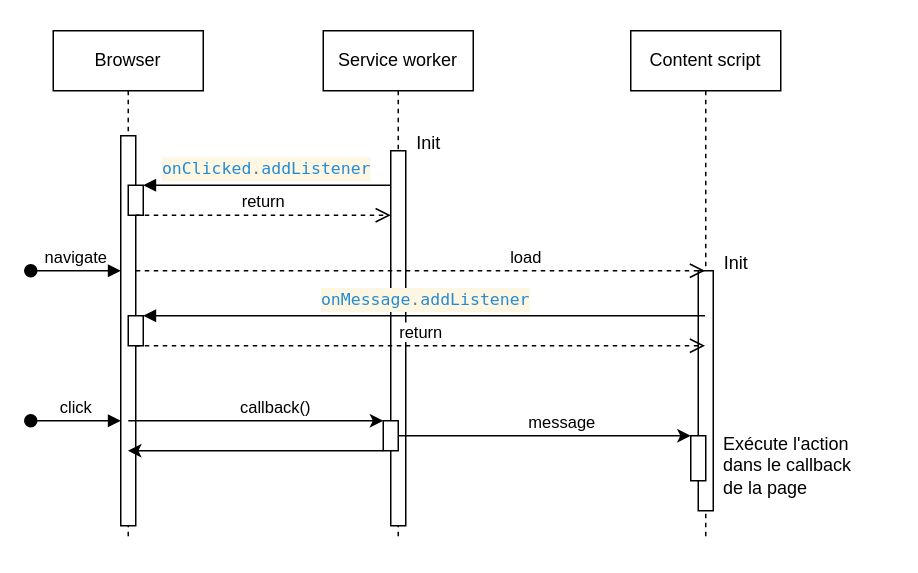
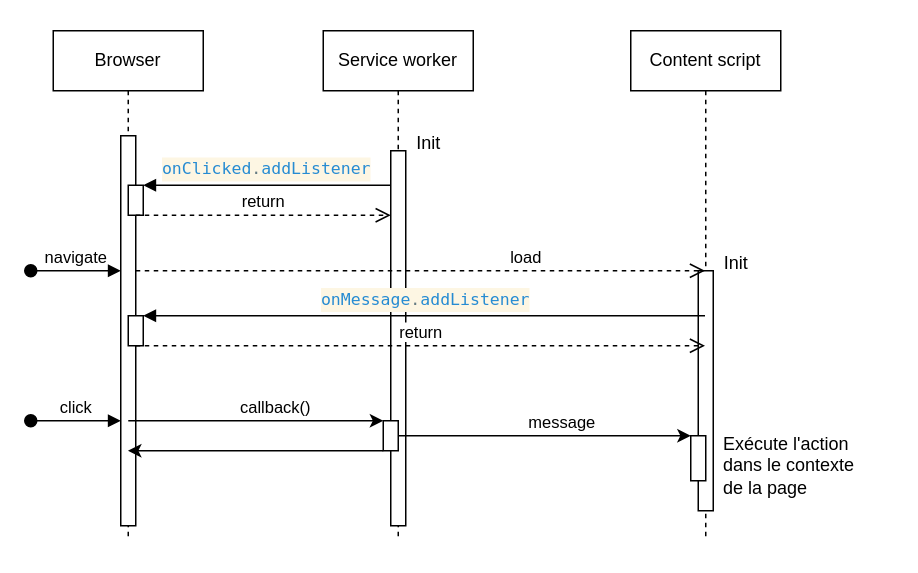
node "Exécute l'action dans le callback de la page": label "Exécute l'action dans le callback de la page" -> "Exécute l'action dans le contexte de la page"
